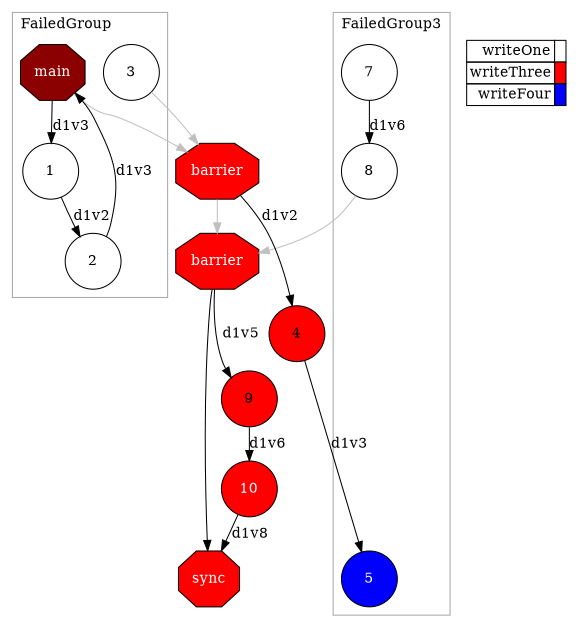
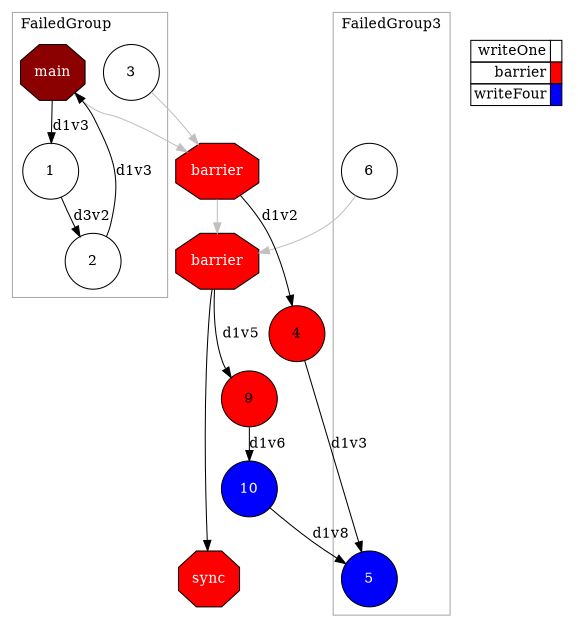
node "7": removed
node "writeOne": text "writeThree" -> "barrier"
node "8": label "8" -> "6"
edge "1" -> "2": label "d1v2" -> "d3v2"
node "10": fillcolor #ff0000 -> #0000ff
edge "10" -> "sync": now "10" -> "5"
